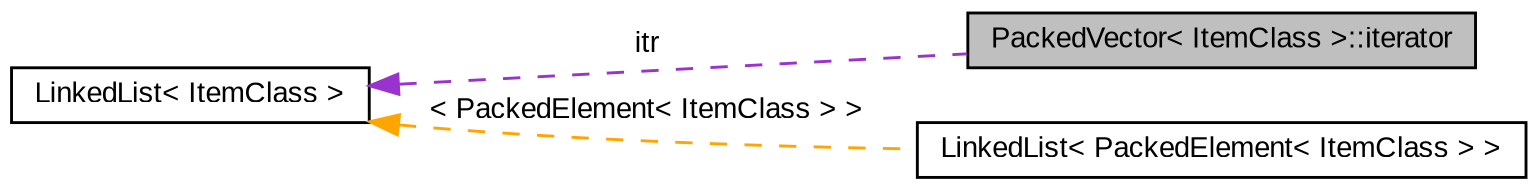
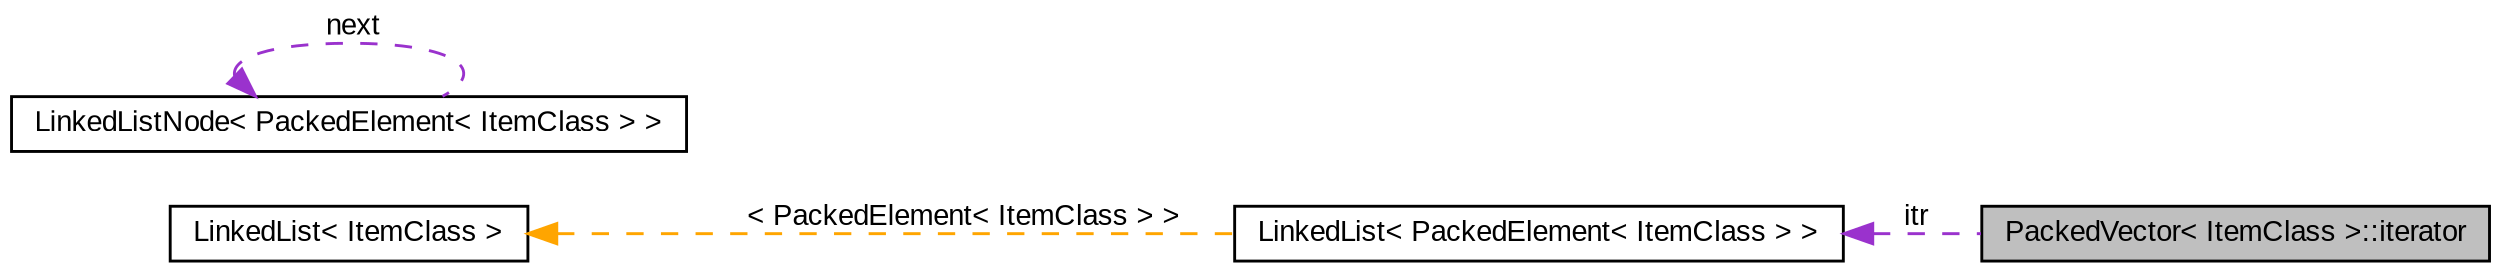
edge "PackedVector< ItemClass >::iterator" -> "LinkedList< ItemClass >": now "PackedVector< ItemClass >::iterator" -> "LinkedList< PackedElement< ItemClass > >"
node "LinkedListNode< PackedElement< ItemClass > >": added
